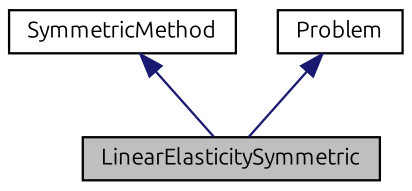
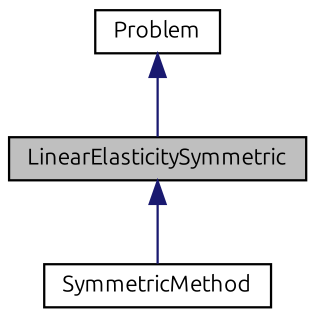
edge "LinearElasticitySymmetric" -> "SymmetricMethod": reversed
